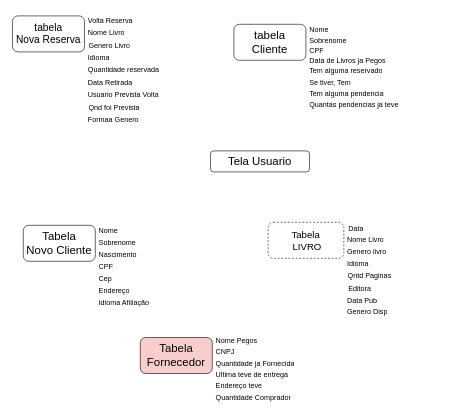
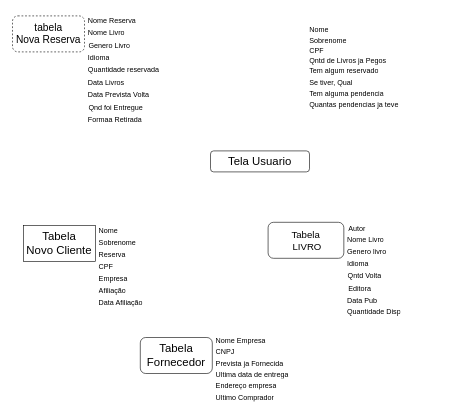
node "Volta Reserva": label "Volta Reserva" -> "Nome Reserva"
node "tabela Nova Reserva": style solid -> dashed
node "tabela Cliente": removed
node "Data de Livros ja Pegos": label "Data de Livros ja Pegos" -> "Qntd de Livros ja Pegos"
node "Tem alguma reservado": label "Tem alguma reservado" -> "Tem algum reservado"
node "Data Retirada": label "Data Retirada" -> "Data Livros"
node "Se tiver, Tem": label "Se tiver, Tem" -> "Se tiver, Qual"
node "Usuario Prevista Volta": label "Usuario Prevista Volta" -> "Data Prevista Volta"
node "Qnd foi Prevista": label "Qnd foi Prevista" -> "Qnd foi Entregue"
node "Formaa Genero": label "Formaa Genero" -> "Formaa Retirada"
node "Data": label "Data" -> "Autor"
node "Tabela LIVRO": style dashed -> solid
node "Tabela Novo Cliente": shape rounded rectangle -> rectangle
node "Nascimento": label "Nascimento" -> "Reserva"
node "Qntd Paginas": label "Qntd Paginas" -> "Qntd Volta"
node "Cep": label "Cep" -> "Empresa"
node "Endereço": label "Endereço" -> "Afiliação"
node "Idioma Afiliação": label "Idioma Afiliação" -> "Data Afiliação"
node "Genero Disp": label "Genero Disp" -> "Quantidade Disp"
node "Nome Pegos": label "Nome Pegos" -> "Nome Empresa"
node "Tabela Fornecedor": fillcolor #f8cecc -> #ffffff
node "Quantidade ja Fornecida": label "Quantidade ja Fornecida" -> "Prevista ja Fornecida"
node "Ultima teve de entrega": label "Ultima teve de entrega" -> "Ultima data de entrega"
node "Endereço teve": label "Endereço teve" -> "Endereço empresa"
node "Quantidade Comprador": label "Quantidade Comprador" -> "Ultimo Comprador"
